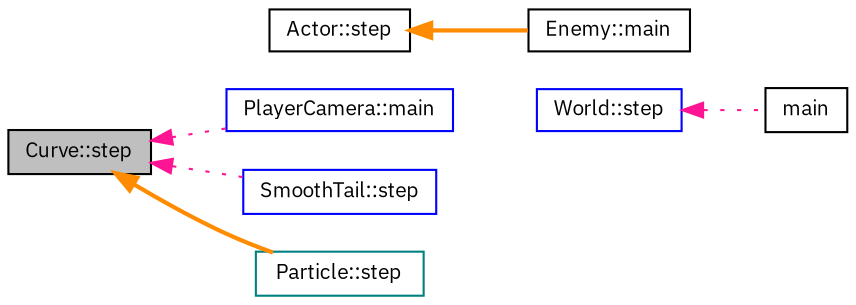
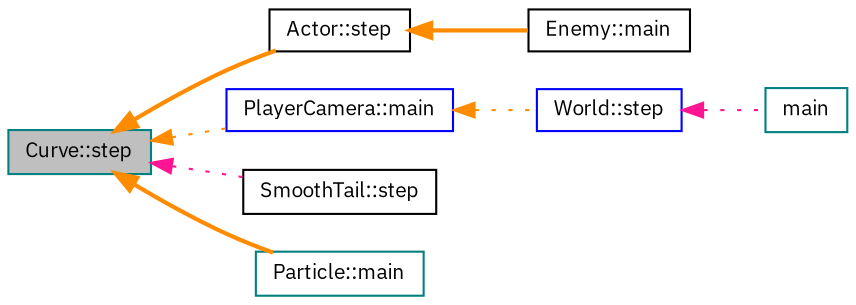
edge "Actor::step" -> "Curve::step": added
edge "World::step" -> "PlayerCamera::main": added
node "main": color black -> teal
edge "PlayerCamera::main" -> "Curve::step": color deeppink -> darkorange
node "Curve::step": color black -> teal
node "SmoothTail::step": color blue -> black
node "Particle::step": label "Particle::step" -> "Particle::main"
